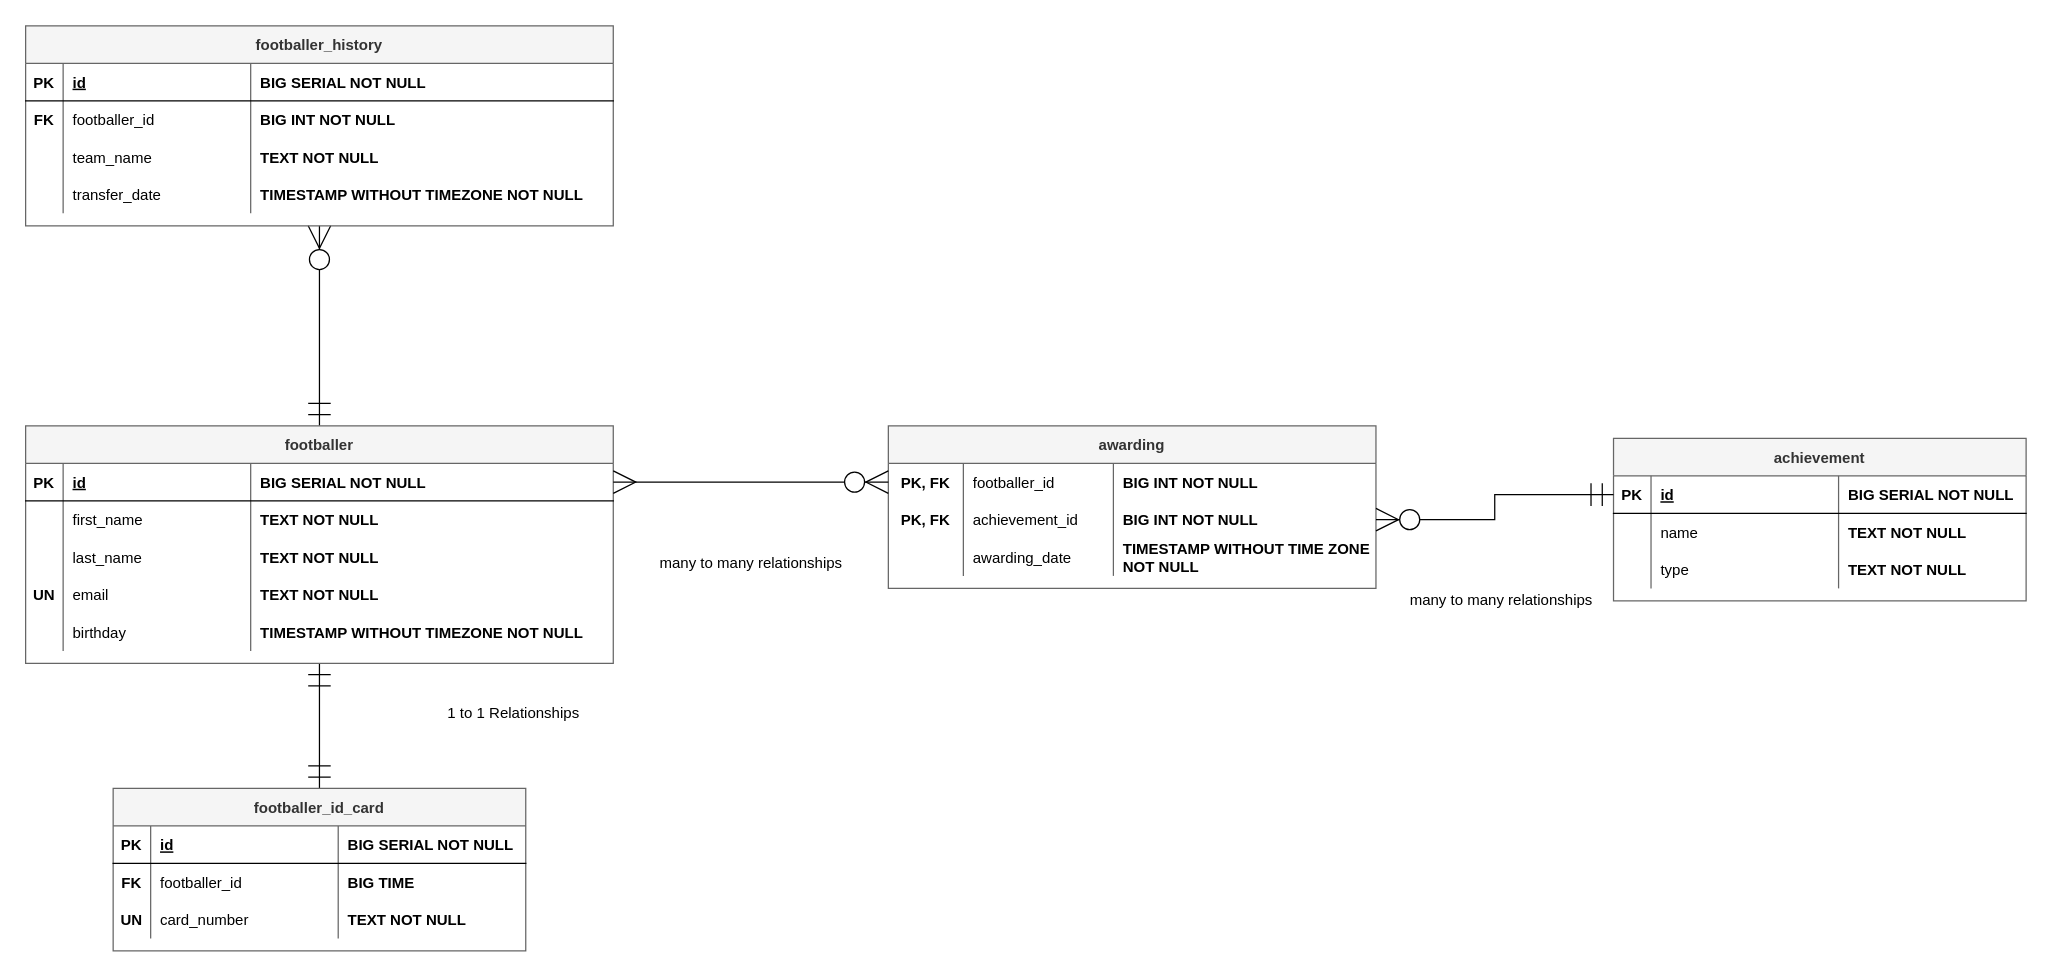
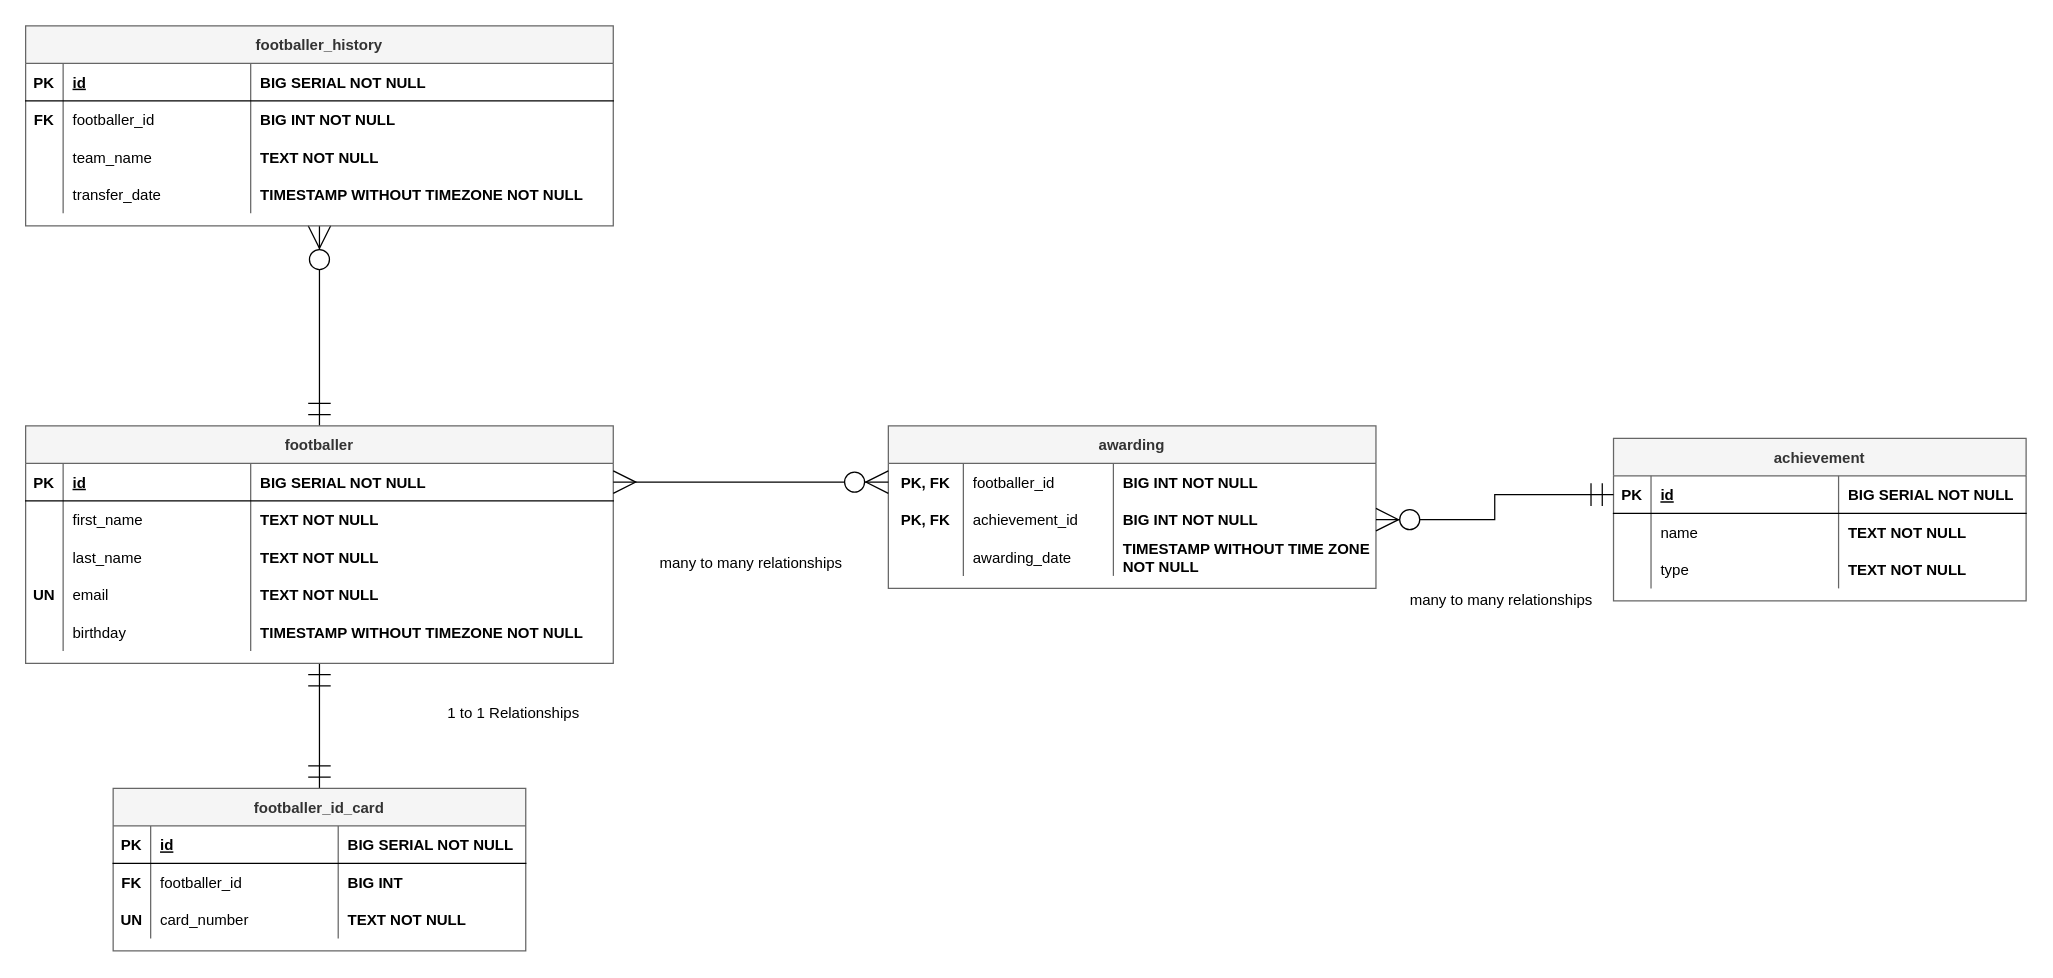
node "BIG TIME": label "BIG TIME" -> "BIG INT"
